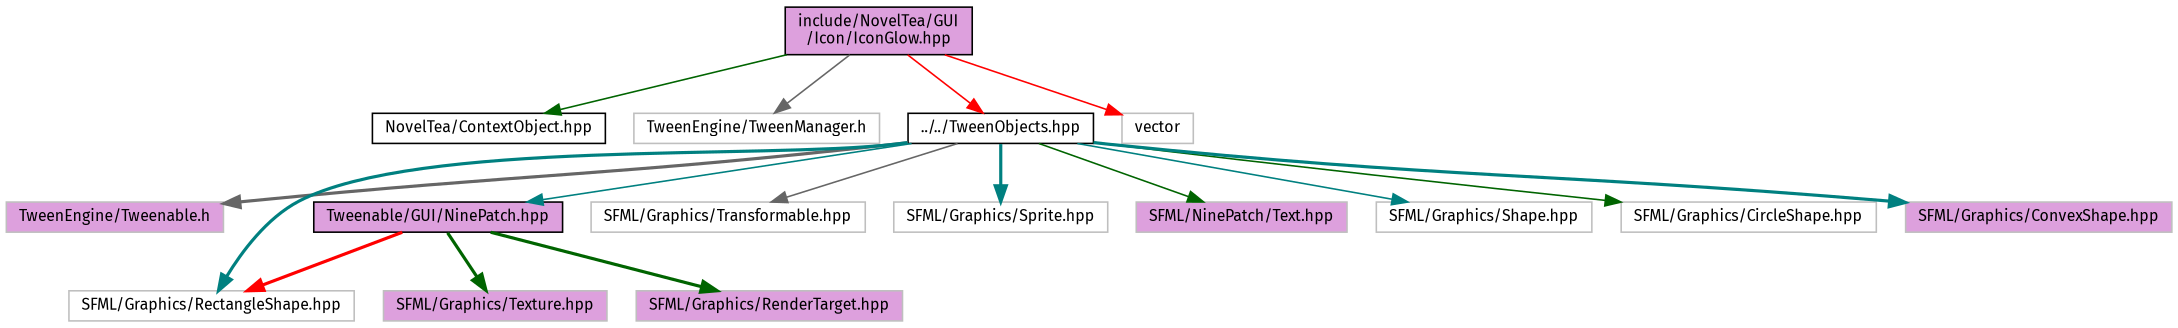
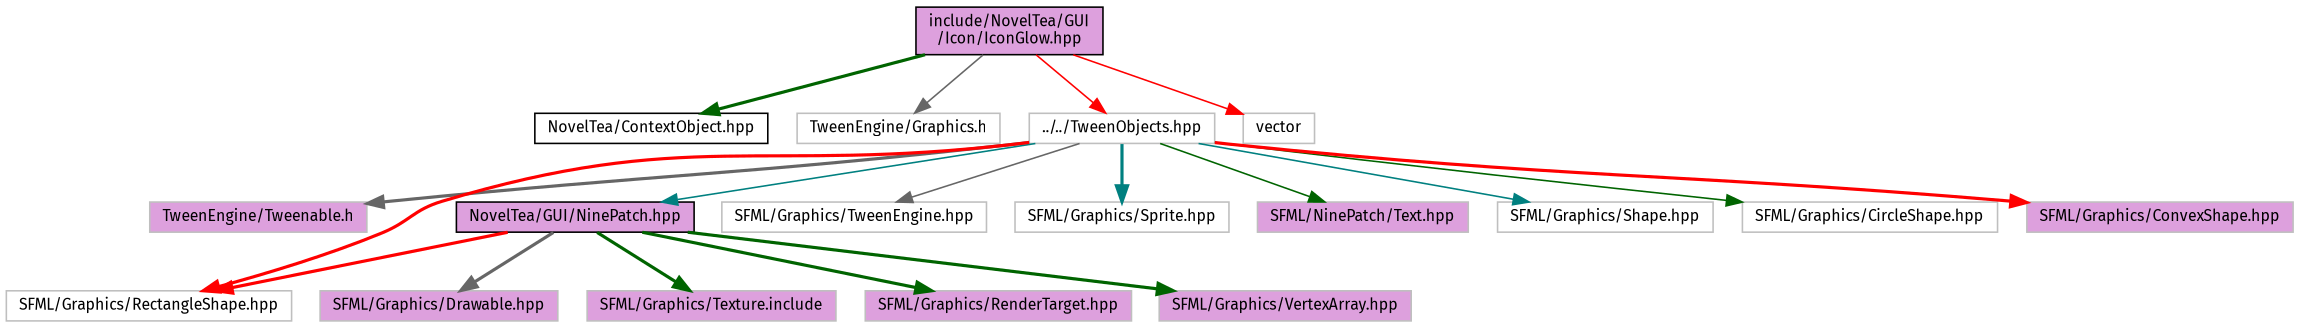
edge "include/NovelTea/GUI /Icon/IconGlow.hpp" -> "NovelTea/ContextObject.hpp": style solid -> bold
node "TweenEngine/TweenManager.h": label "TweenEngine/TweenManager.h" -> "TweenEngine/Graphics.h"
node "../../TweenObjects.hpp": color black -> grey75
edge "../../TweenObjects.hpp" -> "SFML/Graphics/RectangleShape.hpp": color teal -> red
edge "../../TweenObjects.hpp" -> "SFML/Graphics/ConvexShape.hpp": color teal -> red
node "Tweenable/GUI/NinePatch.hpp": label "Tweenable/GUI/NinePatch.hpp" -> "NovelTea/GUI/NinePatch.hpp"
node "SFML/Graphics/Transformable.hpp": label "SFML/Graphics/Transformable.hpp" -> "SFML/Graphics/TweenEngine.hpp"
node "SFML/Graphics/Drawable.hpp": added
node "SFML/Graphics/Texture.hpp": label "SFML/Graphics/Texture.hpp" -> "SFML/Graphics/Texture.include"
node "SFML/Graphics/VertexArray.hpp": added
